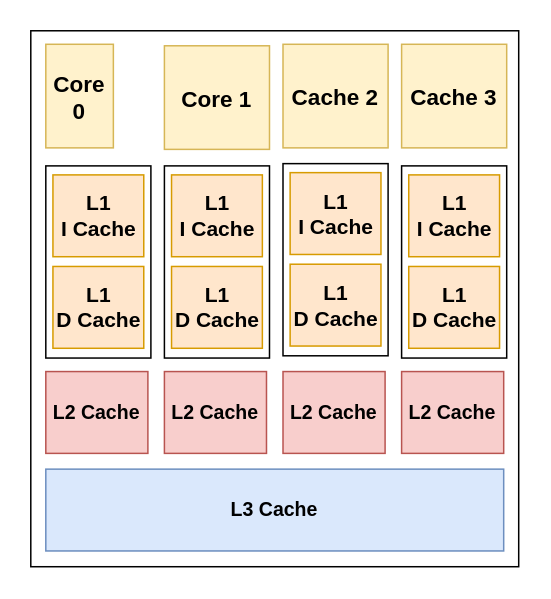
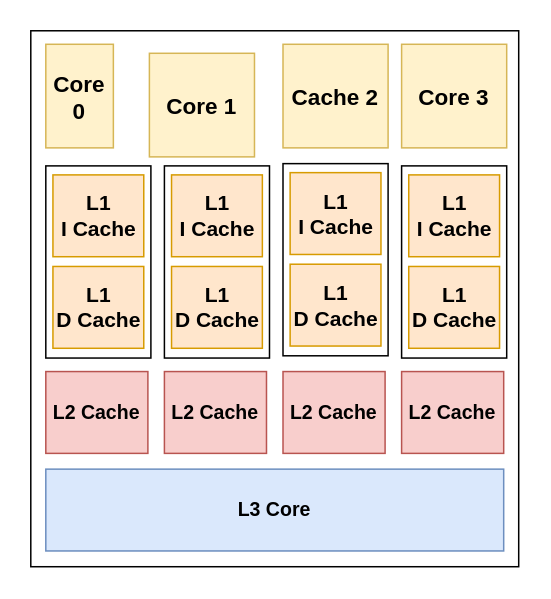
node "Cache 3": label "Cache 3" -> "Core 3"
node "Core 1": moved (217, 98) -> (202, 105)
node "L3 Cache": label "L3 Cache" -> "L3 Core"
